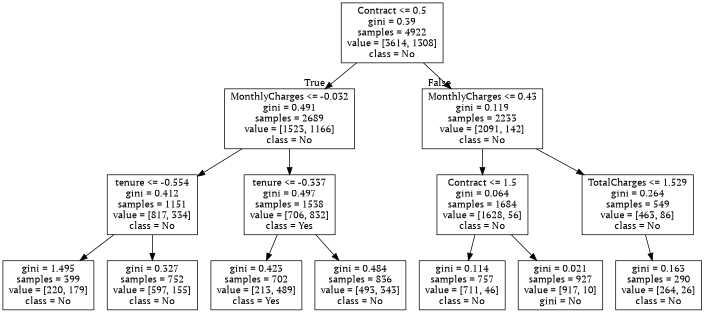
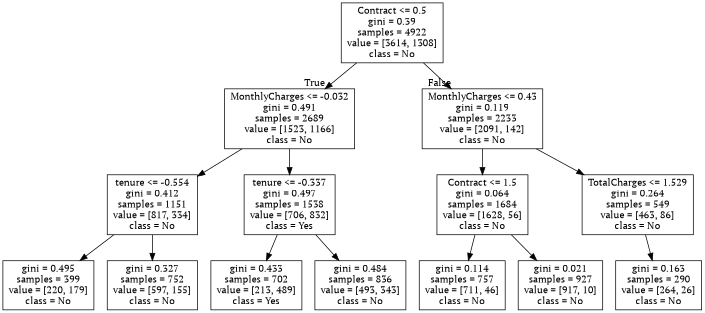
node "gini = 1.495 samples = 399 value = [220, 179] class = No": label "gini = 1.495 samples = 399 value = [220, 179] class = No" -> "gini = 0.495 samples = 399 value = [220, 179] class = No"
node "gini = 0.423 samples = 702 value = [213, 489] class = Yes": label "gini = 0.423 samples = 702 value = [213, 489] class = Yes" -> "gini = 0.433 samples = 702 value = [213, 489] class = Yes"
node "gini = 0.021 samples = 927 value = [917, 10] gini = No": label "gini = 0.021 samples = 927 value = [917, 10] gini = No" -> "gini = 0.021 samples = 927 value = [917, 10] class = No"
